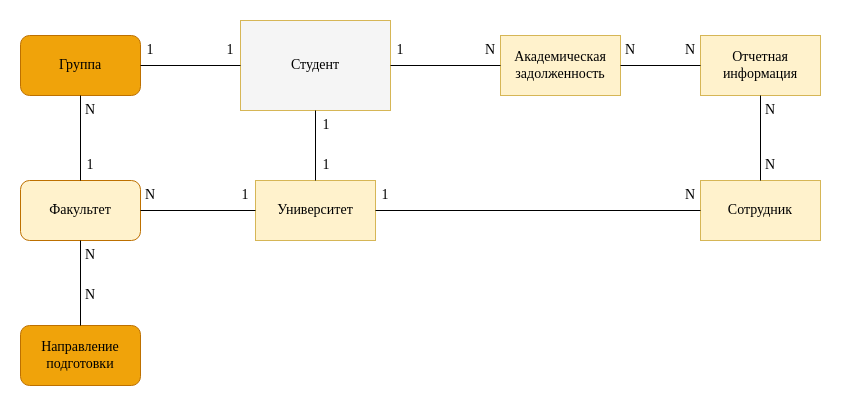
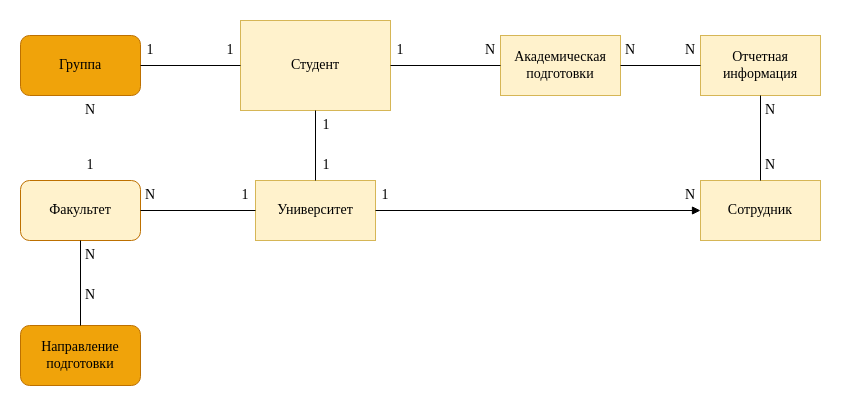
node "Студент": fillcolor #f5f5f5 -> #fff2cc
node "Академическая задолженность": label "Академическая задолженность" -> "Академическая подготовки"
edge "Группа" -- "Факультет": removed
edge "Университет" -- "Сотрудник": arrowhead none -> block
